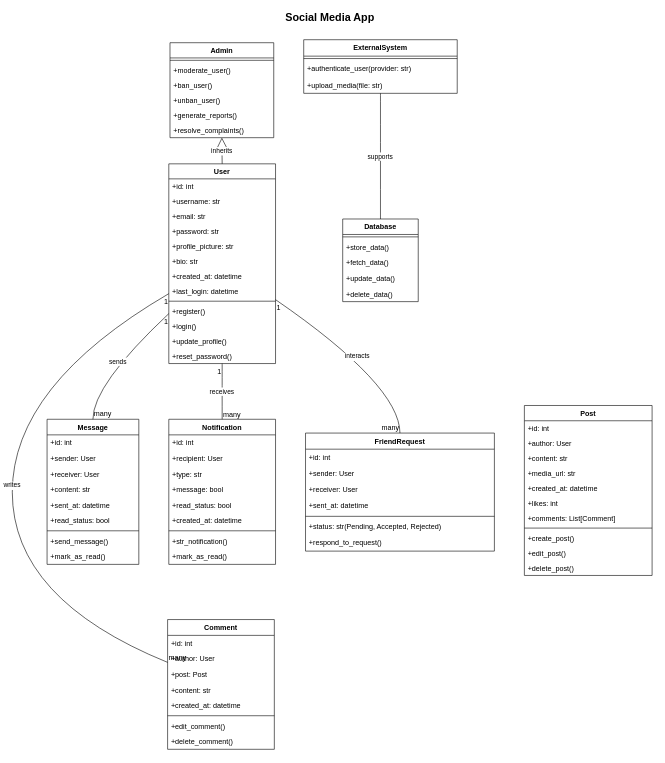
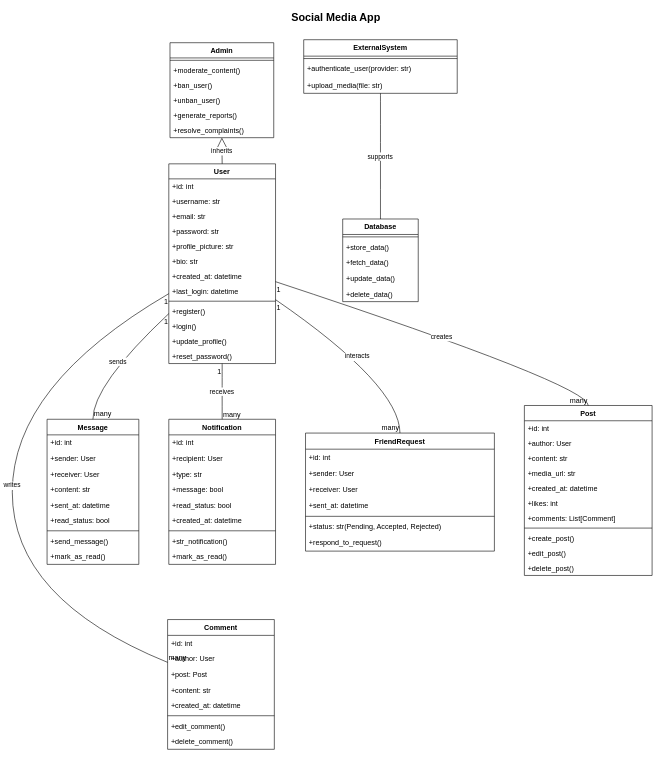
node "Social Media App": moved (330, 21) -> (336, 21)
node "+moderate_user()": label "+moderate_user()" -> "+moderate_content()"
edge "User" -- "Post": added, labels "1", "creates", "many"
